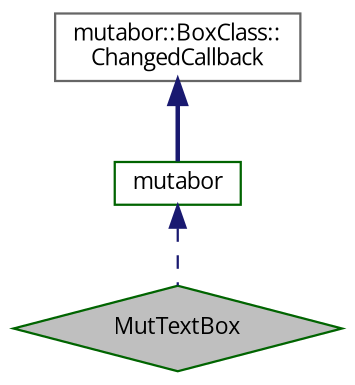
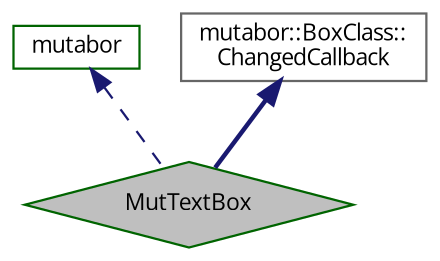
edge "mutabor" -> "mutabor::BoxClass:: ChangedCallback": now "MutTextBox" -> "mutabor::BoxClass:: ChangedCallback"
